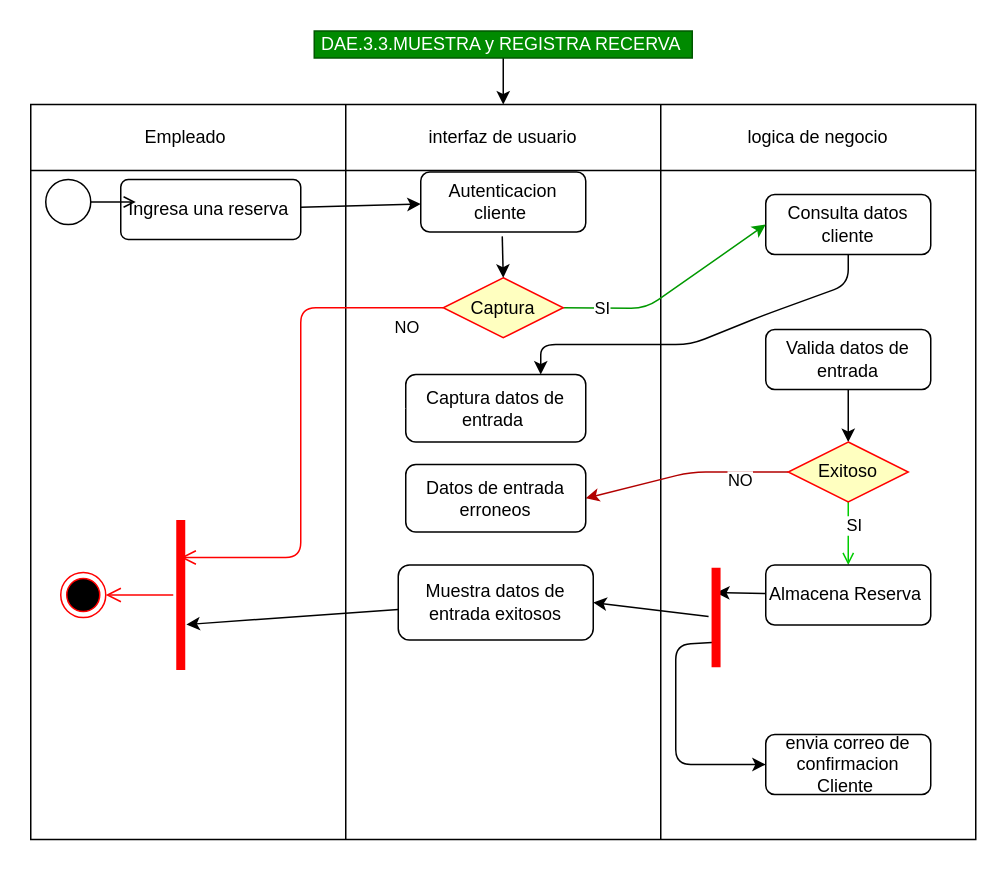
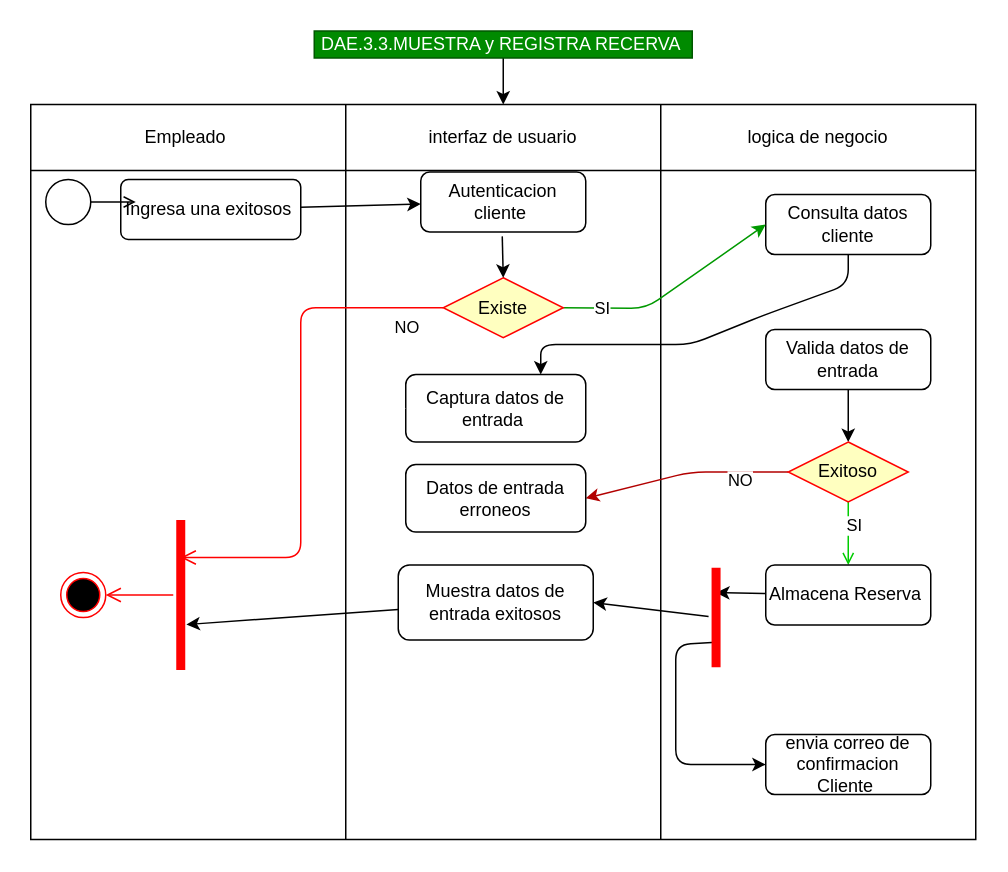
node "Ingresa una reserva": label "Ingresa una reserva" -> "Ingresa una exitosos"
node "Captura": label "Captura" -> "Existe"
